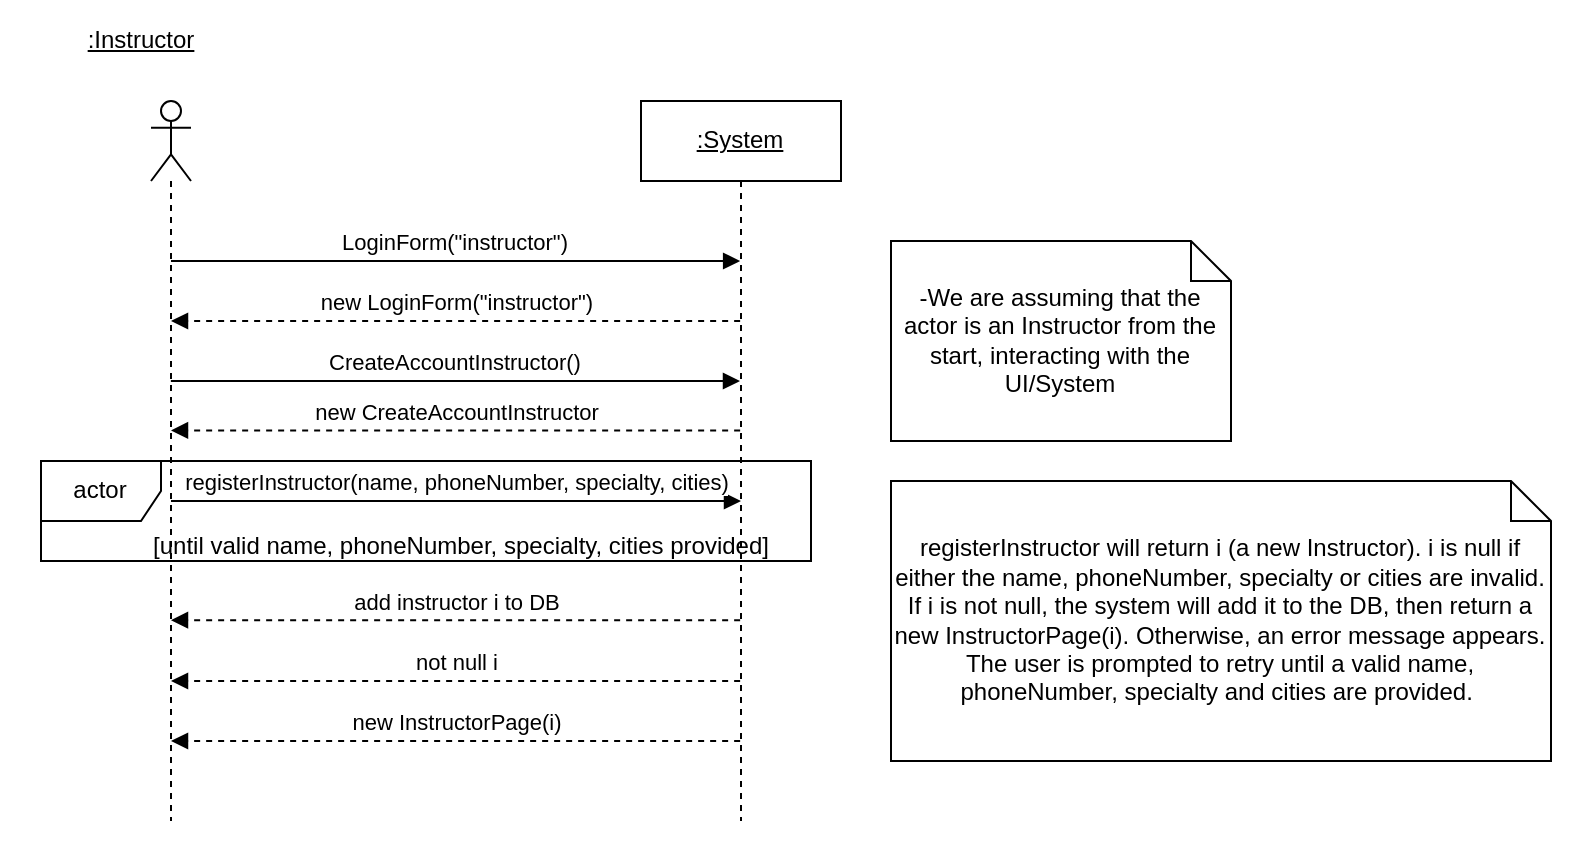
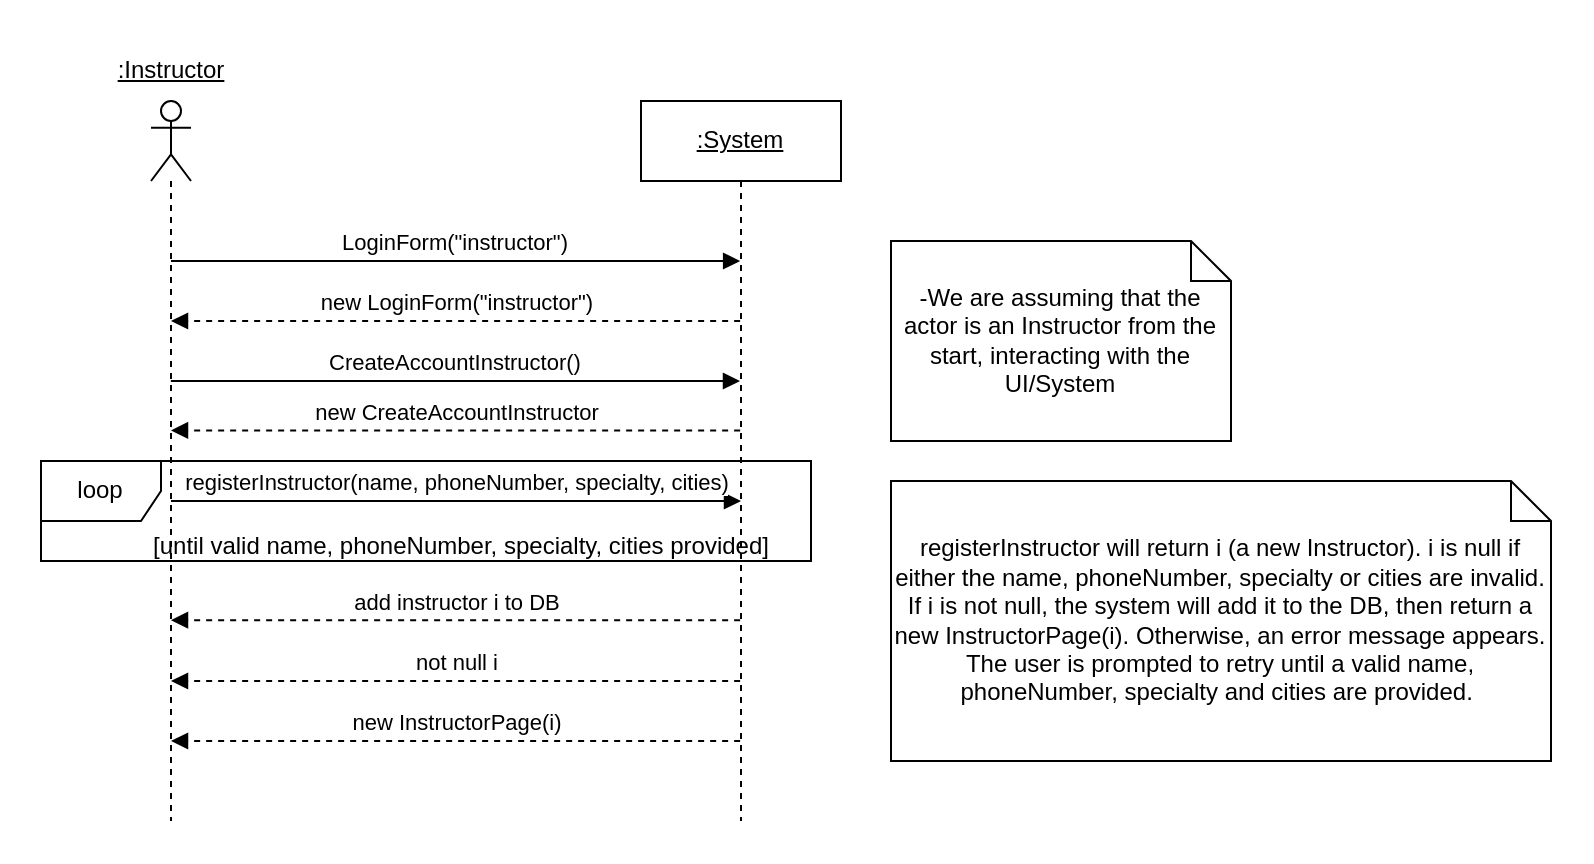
node ":Instructor": moved (141, 41) -> (171, 71)
node "actor": label "actor" -> "loop"
